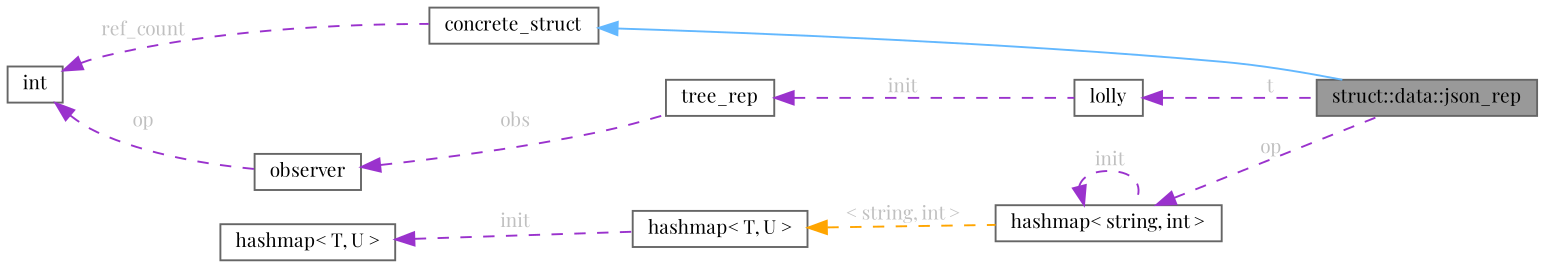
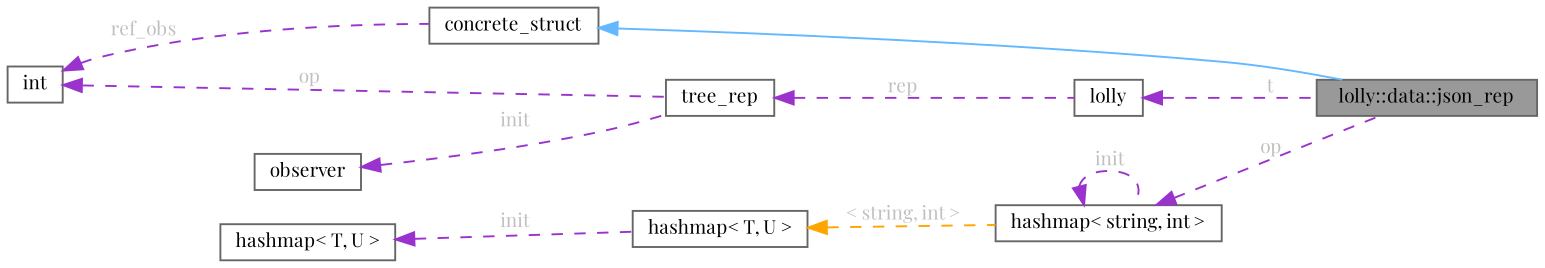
edge "concrete_struct" -> "int": label " ref_count" -> " ref_obs"
edge "lolly" -> "tree_rep": label " init" -> " rep"
node "struct::data::json_rep": label "struct::data::json_rep" -> "lolly::data::json_rep"
edge "tree_rep" -> "observer": label " obs" -> " init"
edge "observer" -> "int": now "tree_rep" -> "int"
